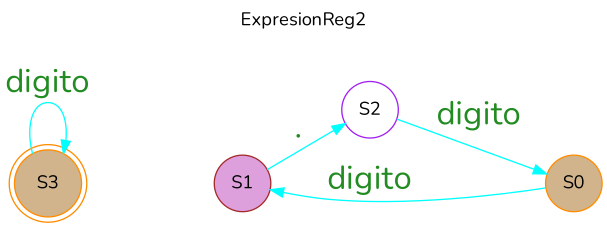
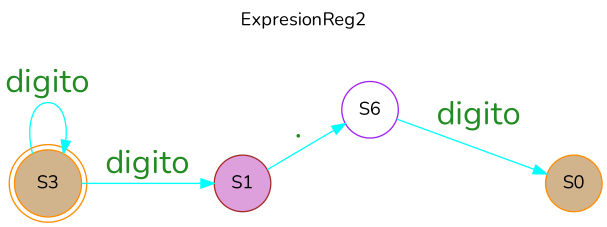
node "S2": label "S2" -> "S6"
edge "S0" -> "S1": now "S3" -> "S1"
